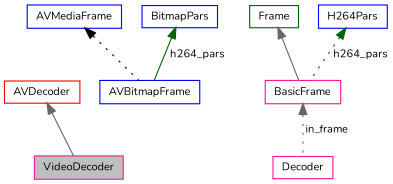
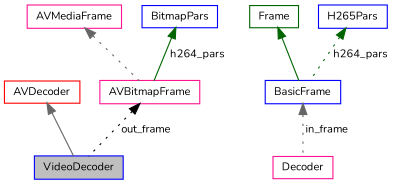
node "AVMediaFrame": color blue -> deeppink
node "H264Pars": label "H264Pars" -> "H265Pars"
edge "AVBitmapFrame" -> "AVMediaFrame": color black -> gray40
edge "BasicFrame" -> "Frame": color gray40 -> darkgreen
node "AVBitmapFrame": color blue -> deeppink
node "BasicFrame": color deeppink -> blue
edge "VideoDecoder" -> "AVBitmapFrame": added, label "out_frame"
node "VideoDecoder": color deeppink -> blue
